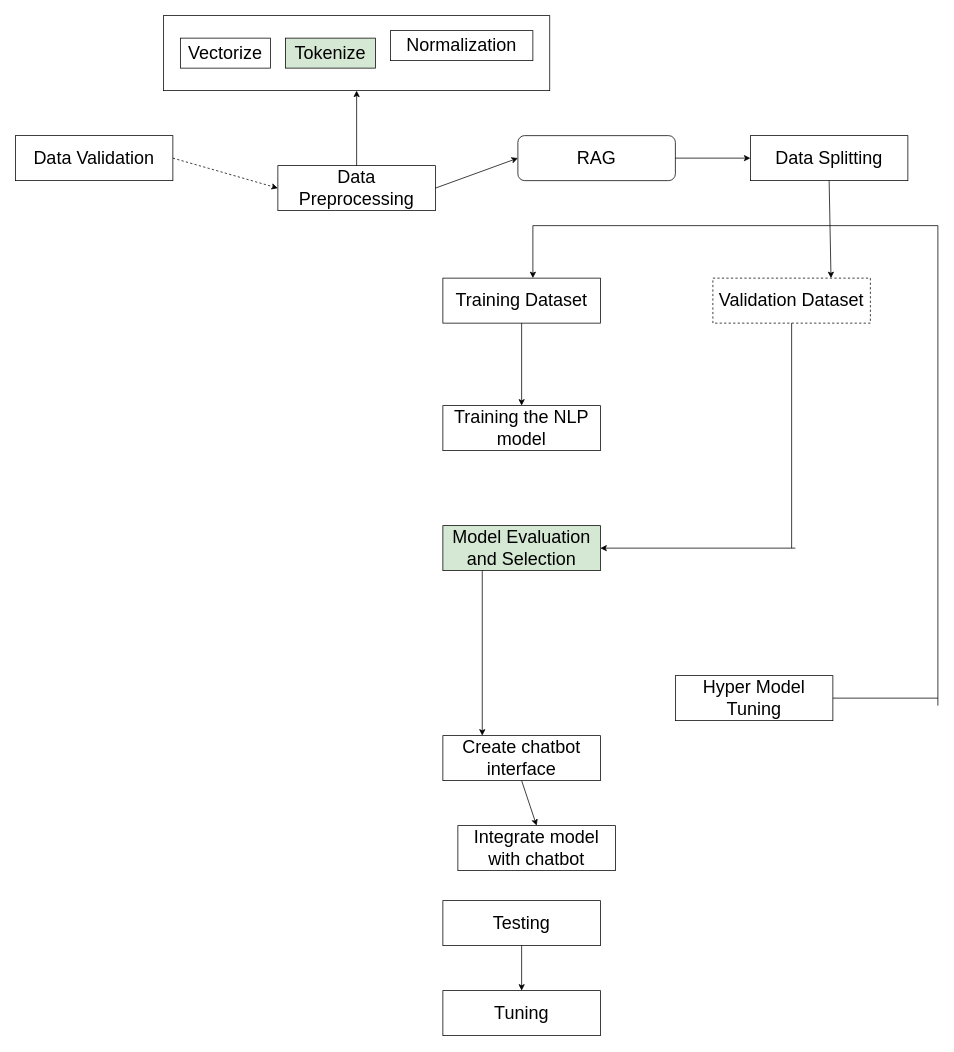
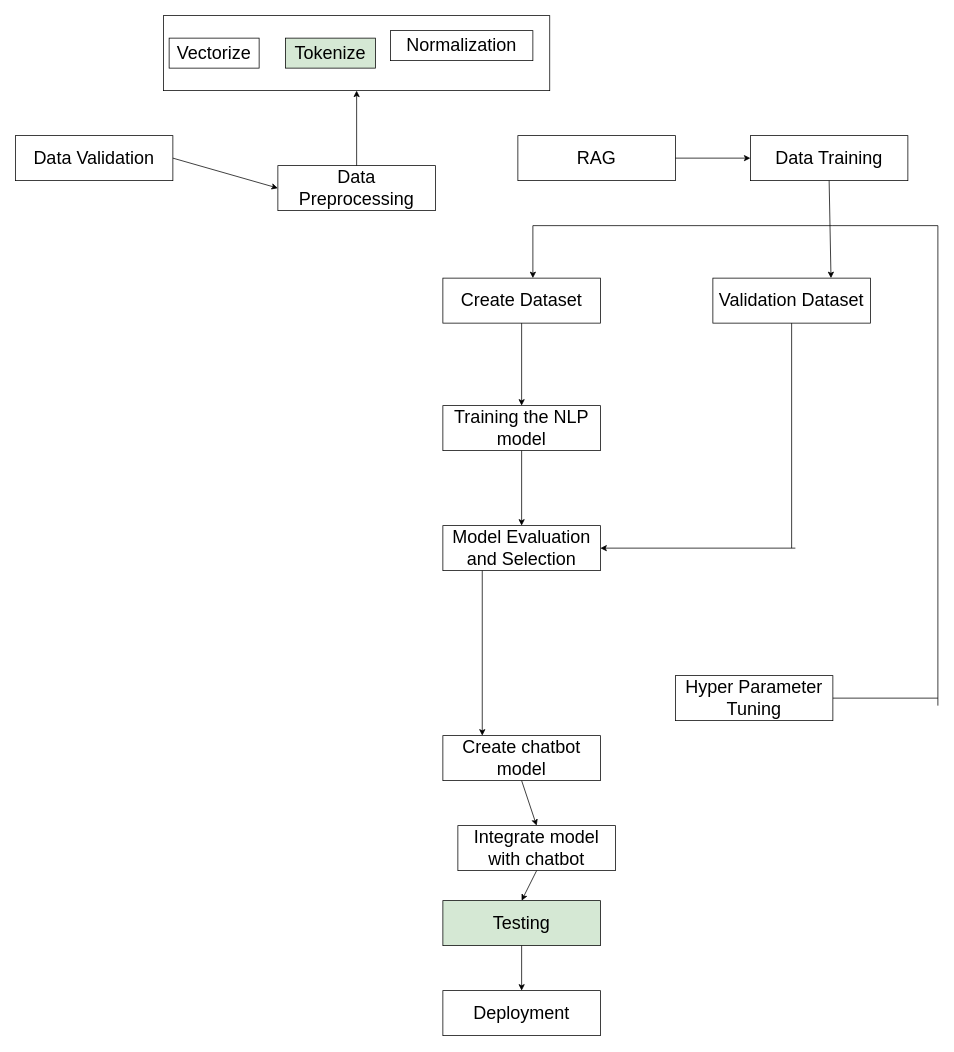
node "Vectorize": moved (225, 53) -> (214, 53)
node "RAG": shape rounded rectangle -> rectangle
node "Data Splitting": label "Data Splitting" -> "Data Training"
edge "Data Validation" -> "Data Preprocessing": style dashed -> solid
edge "Data Preprocessing" -> "RAG": removed
node "Training Dataset": label "Training Dataset" -> "Create Dataset"
node "Validation Dataset": style dashed -> solid
edge "Training the NLP model" -> "Model Evaluation and Selection": added
node "Model Evaluation and Selection": fillcolor #d5e8d4 -> #ffffff
node "Hyper Model Tuning": label "Hyper Model Tuning" -> "Hyper Parameter Tuning"
node "Create chatbot interface": label "Create chatbot interface" -> "Create chatbot model"
edge "Integrate model with chatbot" -> "Testing": added
node "Testing": fillcolor #ffffff -> #d5e8d4
node "Tuning": label "Tuning" -> "Deployment"
